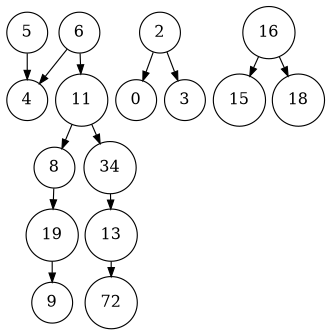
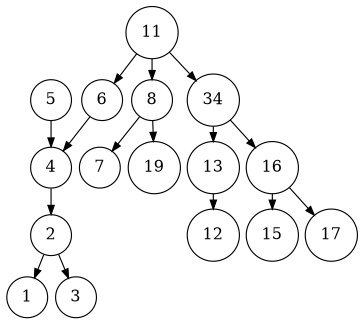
edge "6" -> "11": reversed
node "0": label "0" -> "1"
node "18": label "18" -> "17"
edge "34" -> "16": added
node "7": added
edge "4" -> "2": added
node "9": removed
node "72": label "72" -> "12"
